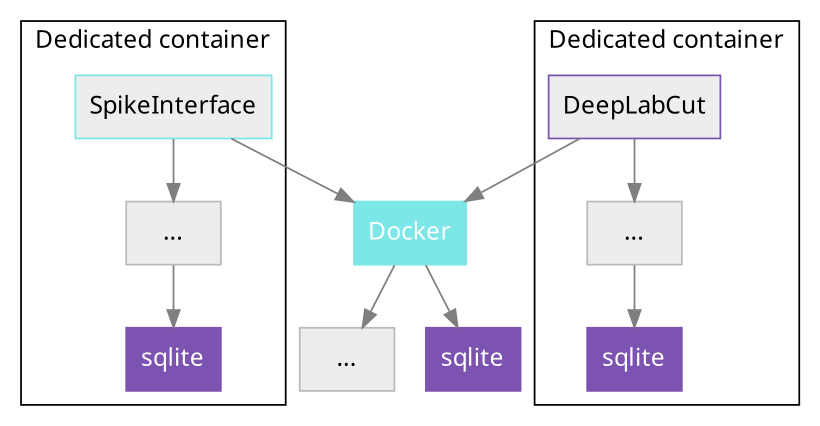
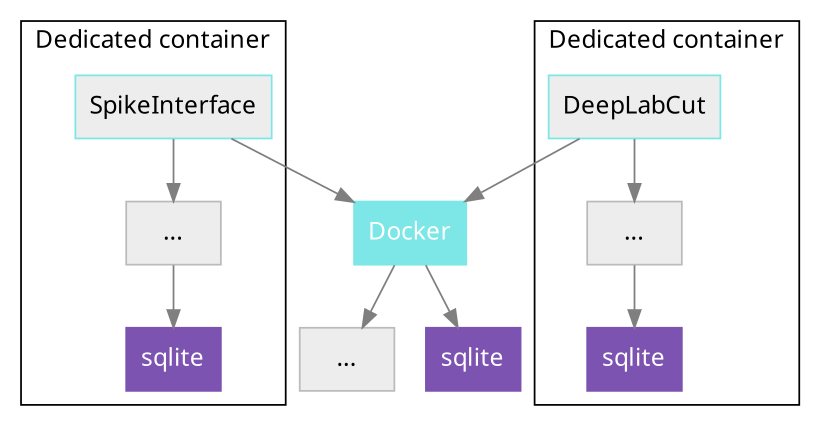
node "DeepLabCut": color #7c53b0 -> #7de6e6
